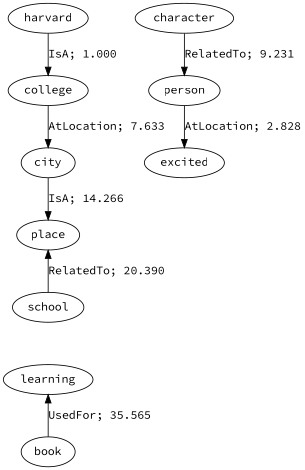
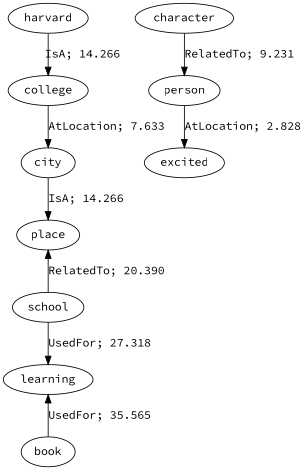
edge "harvard" -> "college": label "IsA; 1.000" -> "IsA; 14.266"
edge "school" -> "learning": added, label "UsedFor; 27.318"
